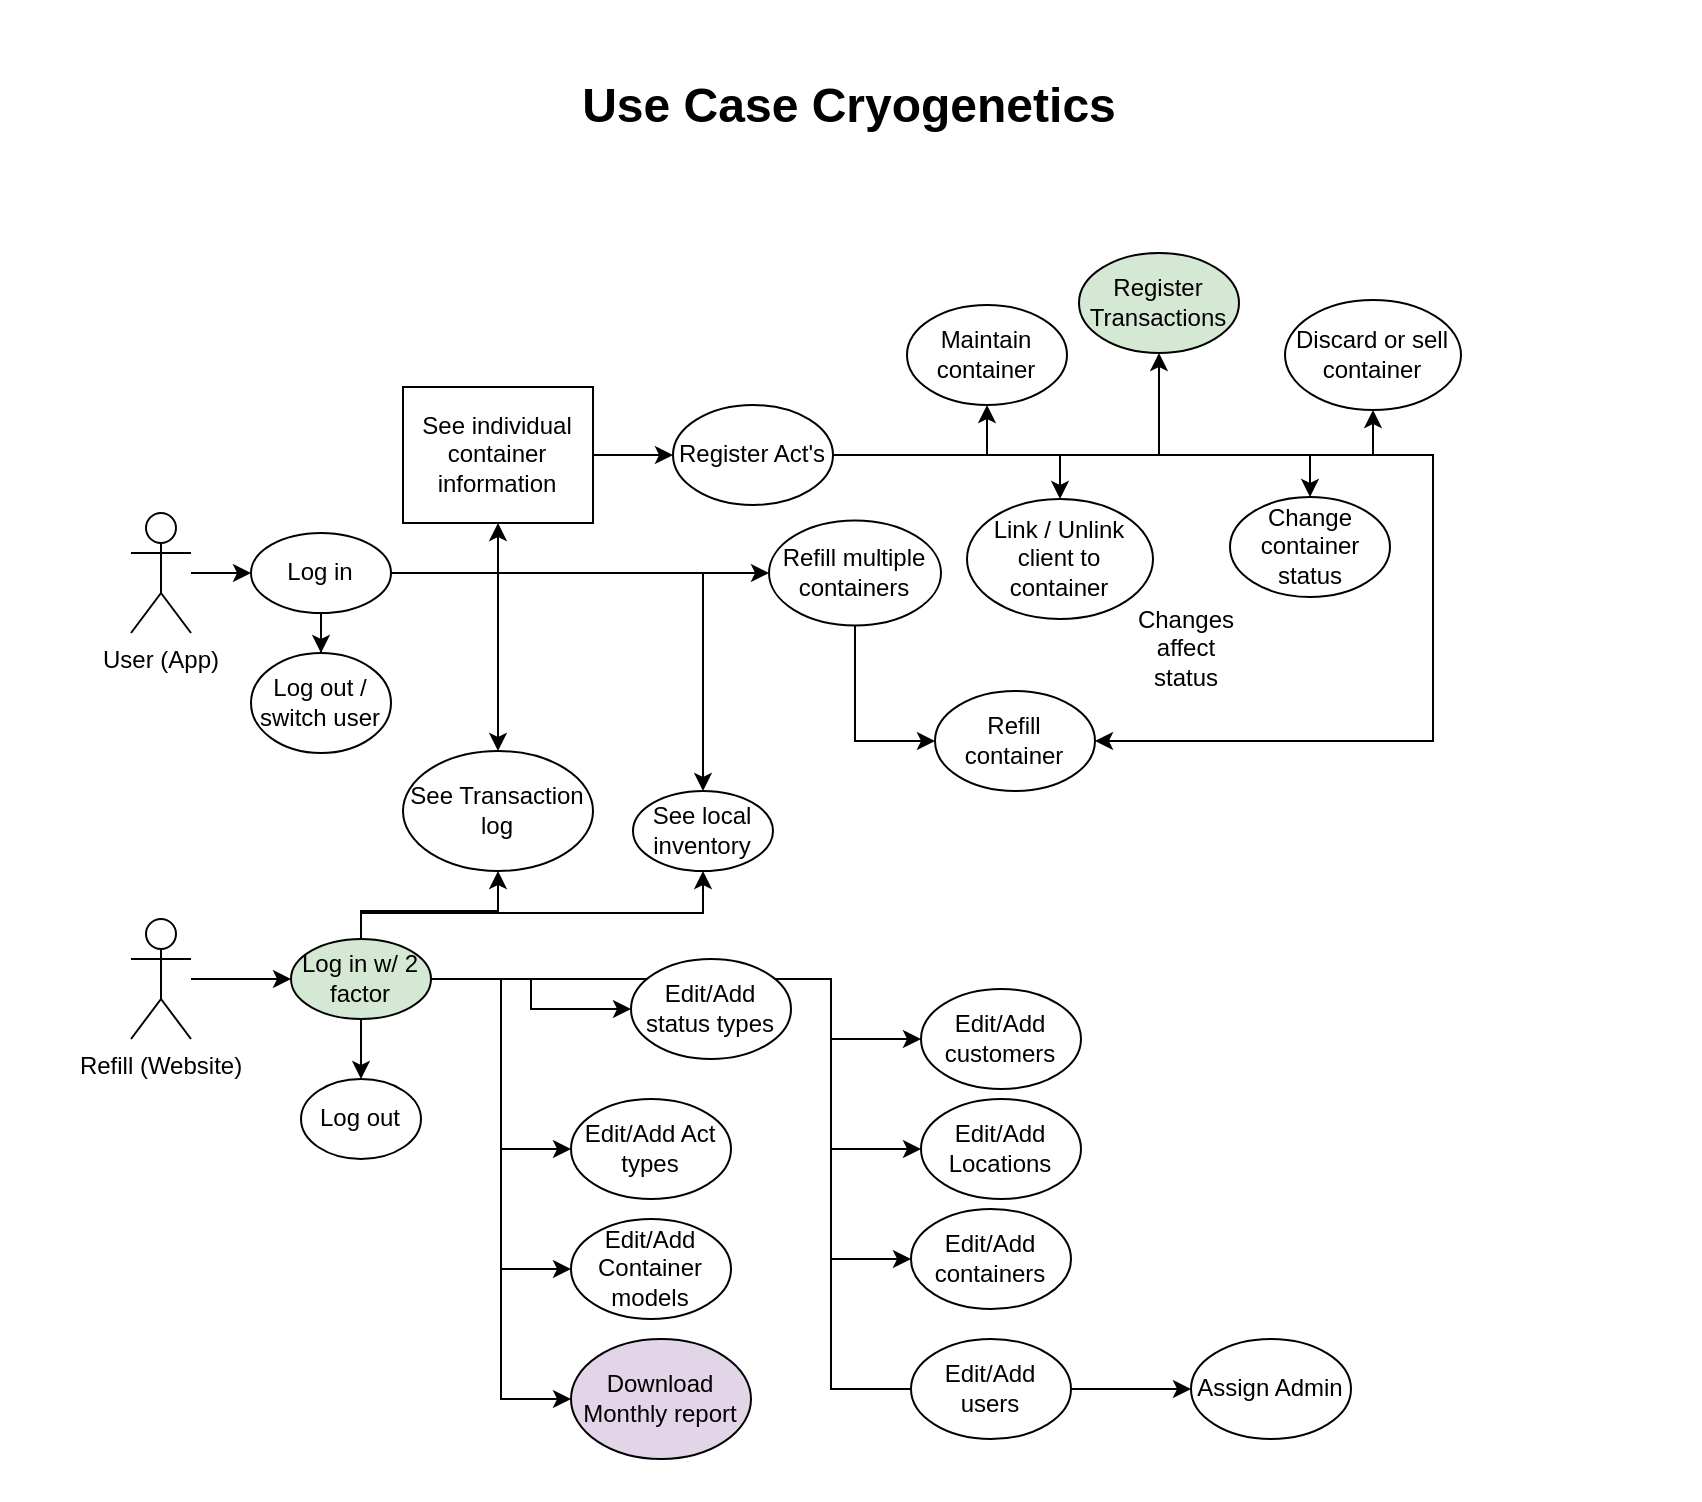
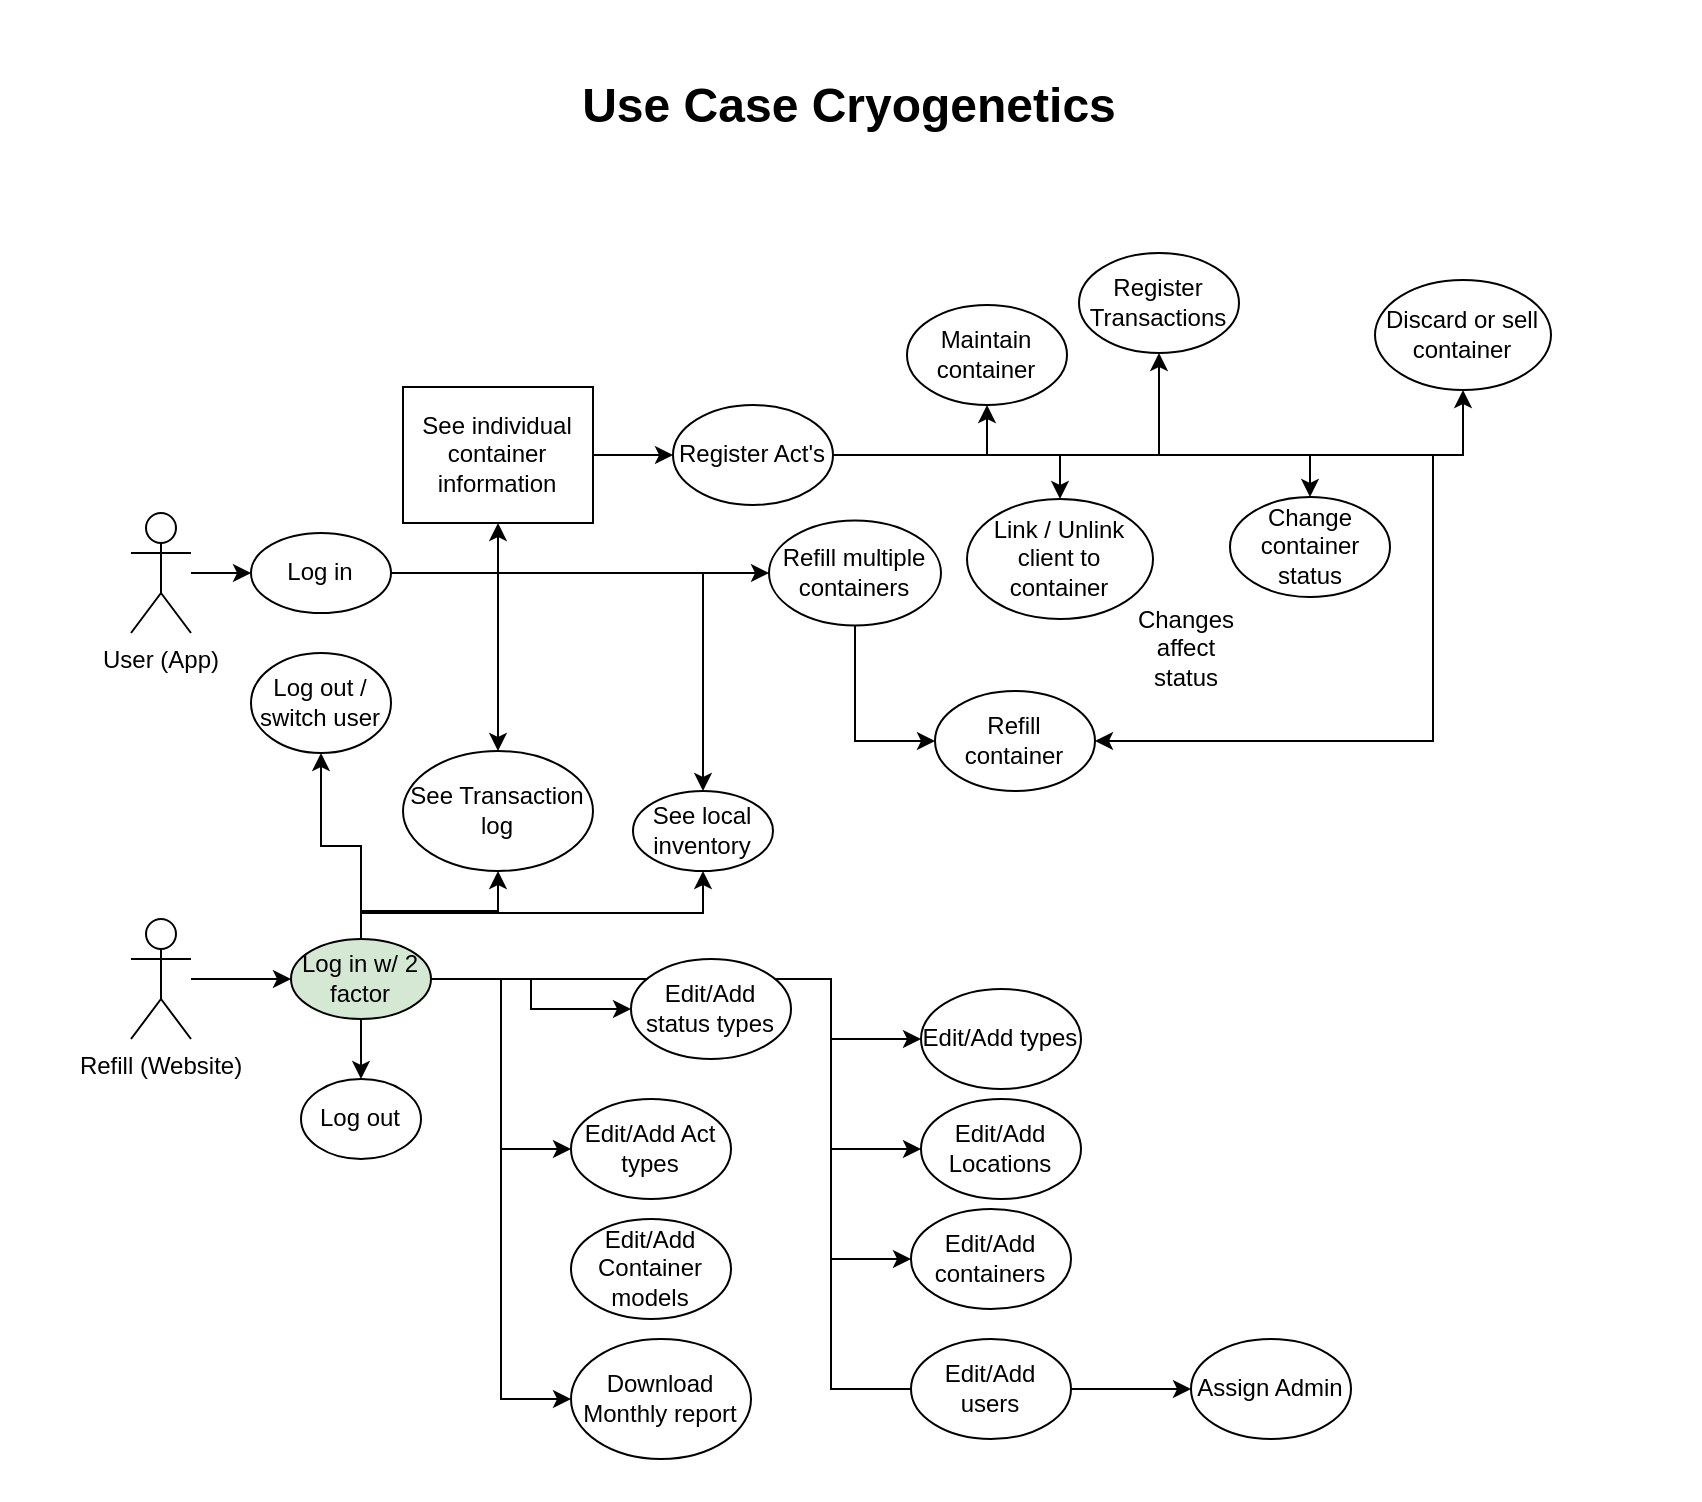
node "Register Transactions": fillcolor #d5e8d4 -> #ffffff
node "Discard or sell container": moved (1373, 355) -> (1463, 335)
edge "Log in" -> "Log out / switch user": removed
node "Edit/Add customers": label "Edit/Add customers" -> "Edit/Add types"
edge "Log in w/ 2 factor" -> "Edit/Add Container models": now "Log in w/ 2 factor" -> "Log out / switch user"
node "Download Monthly report": fillcolor #e1d5e7 -> #ffffff
